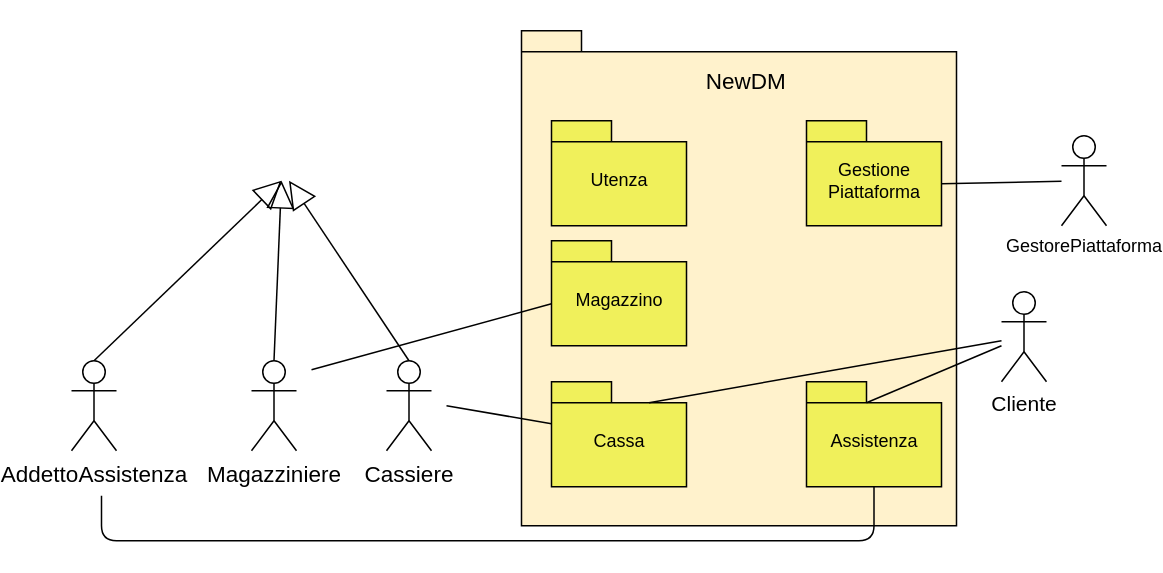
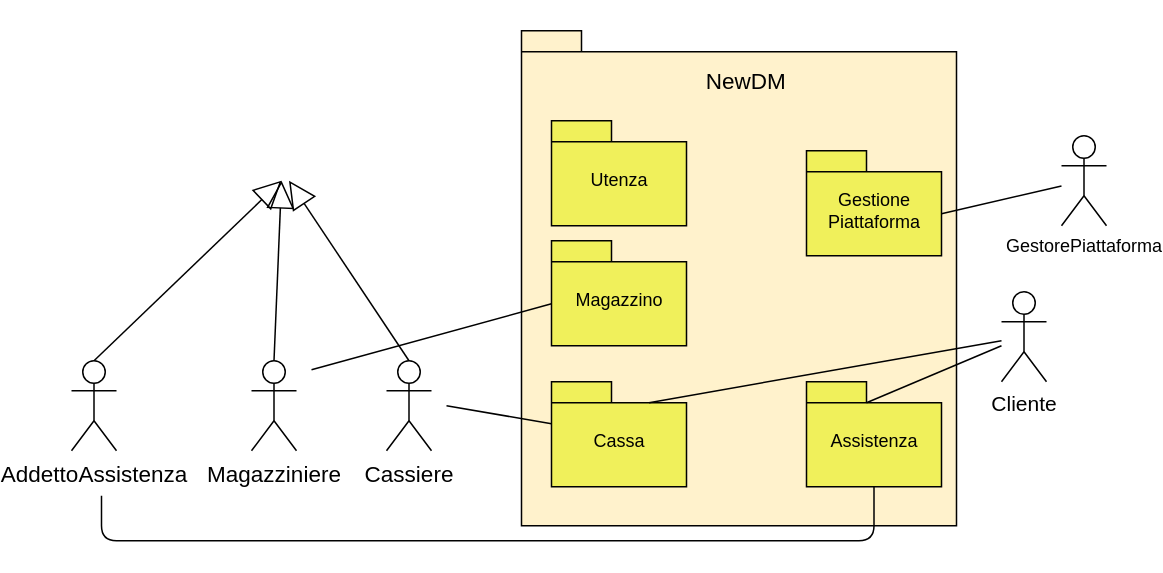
node "Gestione Piattaforma": moved (874, 173) -> (874, 203)
